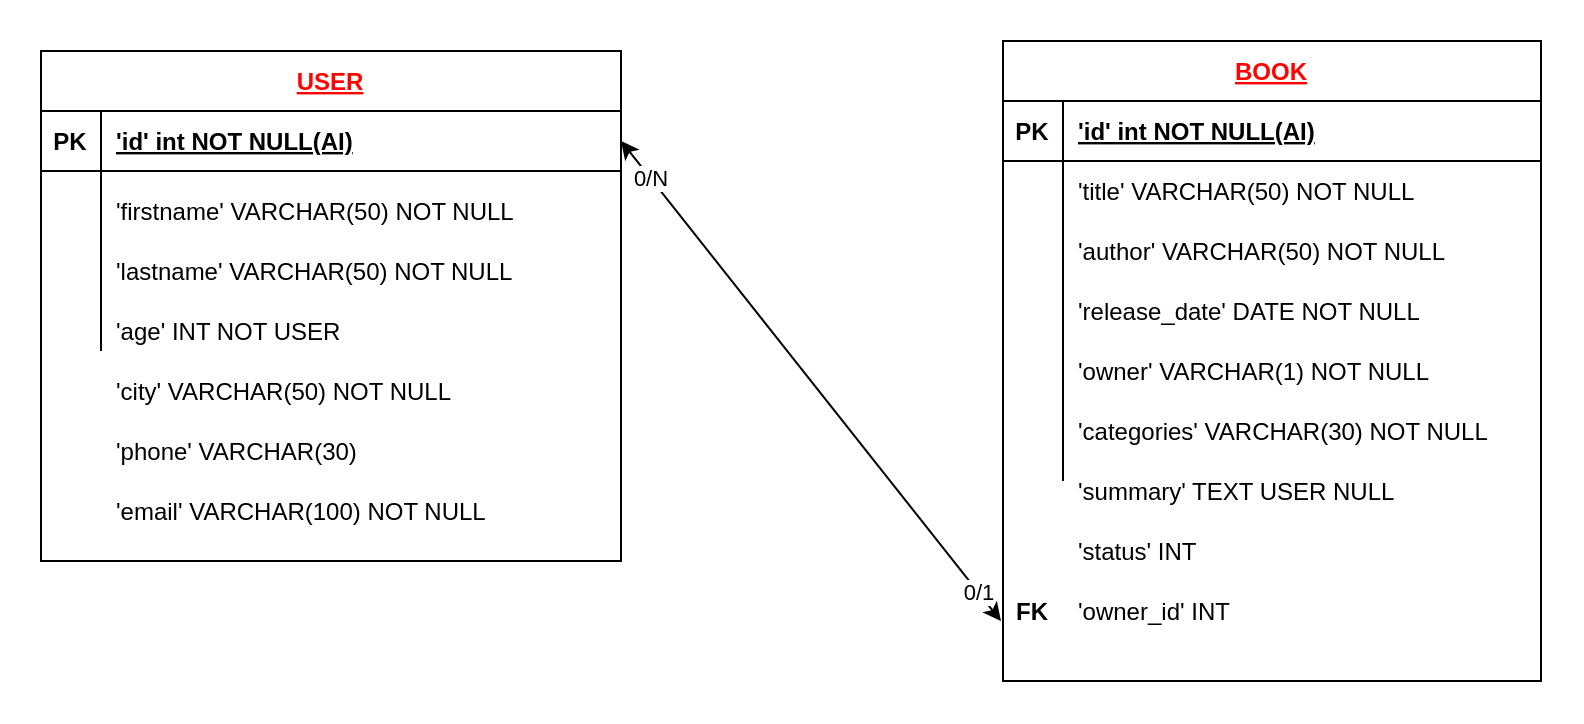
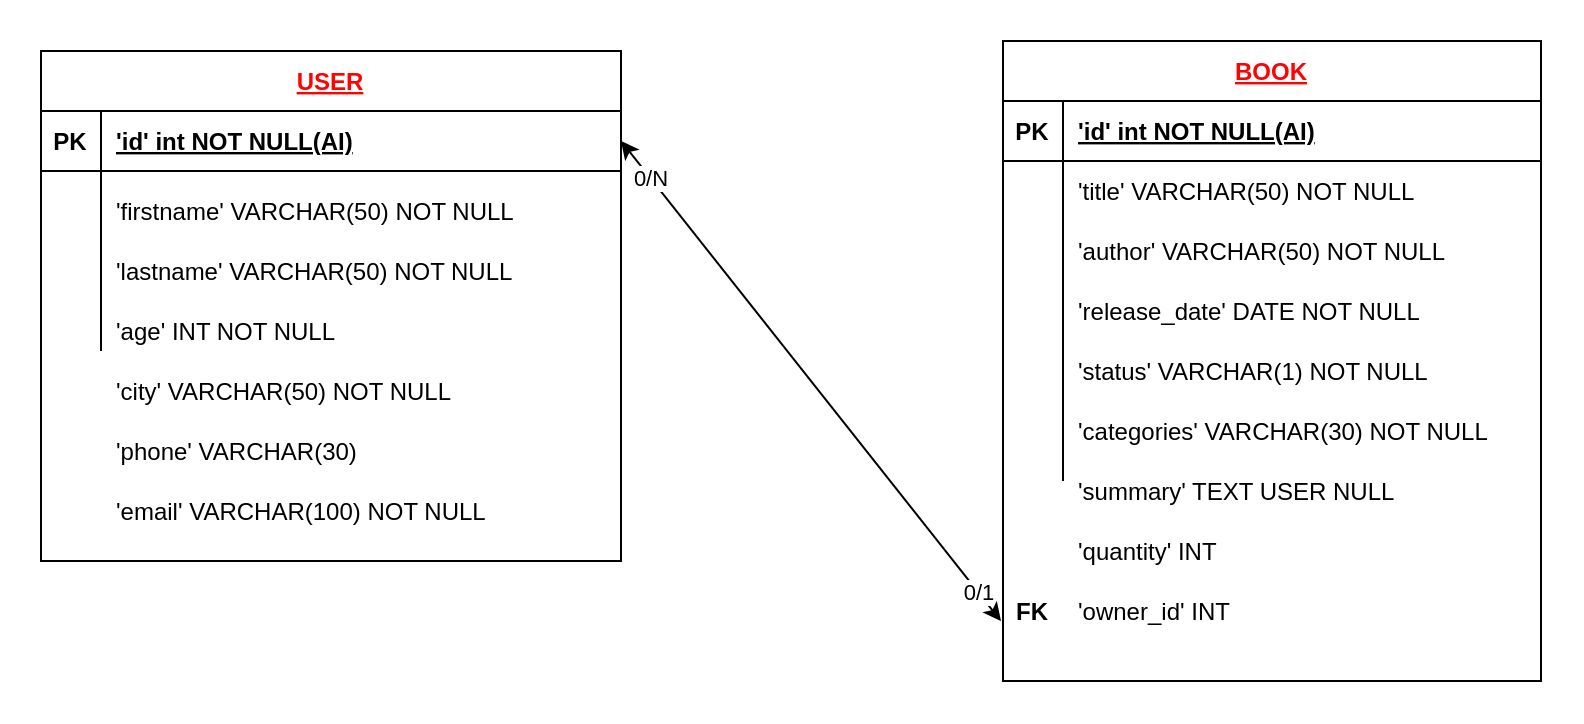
node "'age' INT NOT USER": label "'age' INT NOT USER" -> "'age' INT NOT NULL"
node "'owner' VARCHAR(1) NOT NULL": label "'owner' VARCHAR(1) NOT NULL" -> "'status' VARCHAR(1) NOT NULL"
node "'status' INT": label "'status' INT" -> "'quantity' INT"
